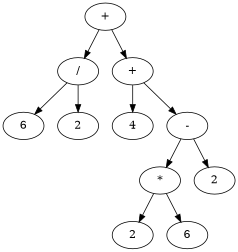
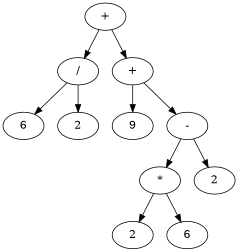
node "4": label "4" -> "9"
